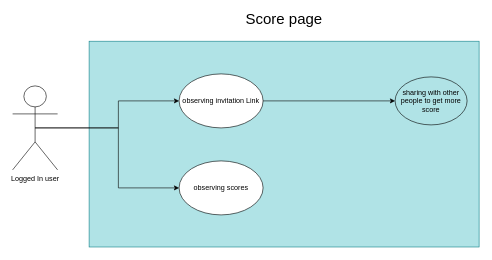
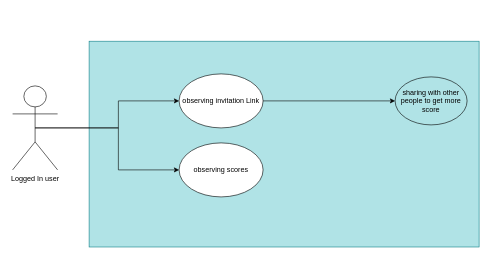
node "Score page": removed
node "observing scores": moved (221, 188) -> (221, 170)
